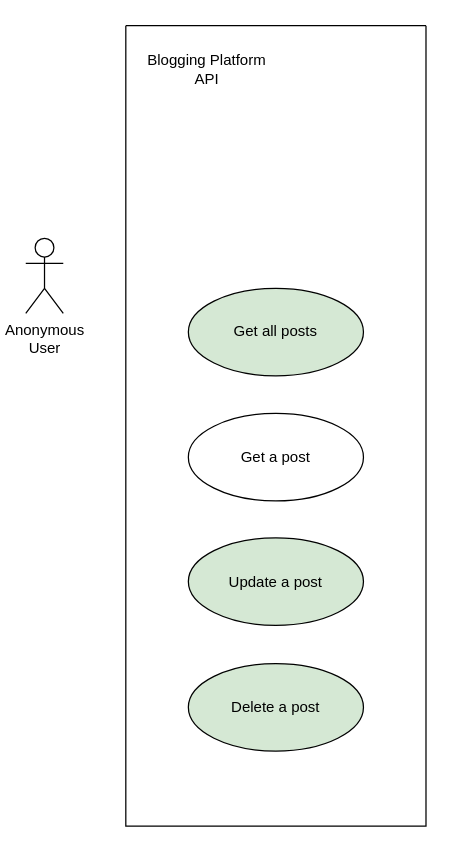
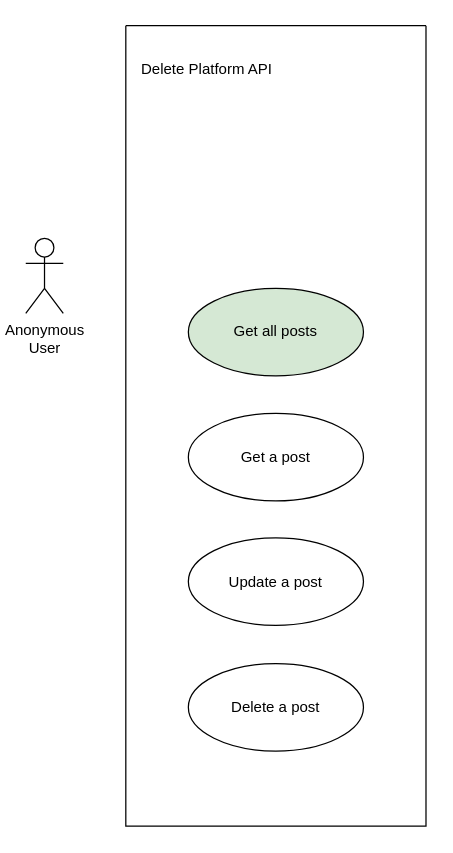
node "Blogging Platform API": label "Blogging Platform API" -> "Delete Platform API"
node "Update a post": fillcolor #d5e8d4 -> #ffffff
node "Delete a post": fillcolor #d5e8d4 -> #ffffff
